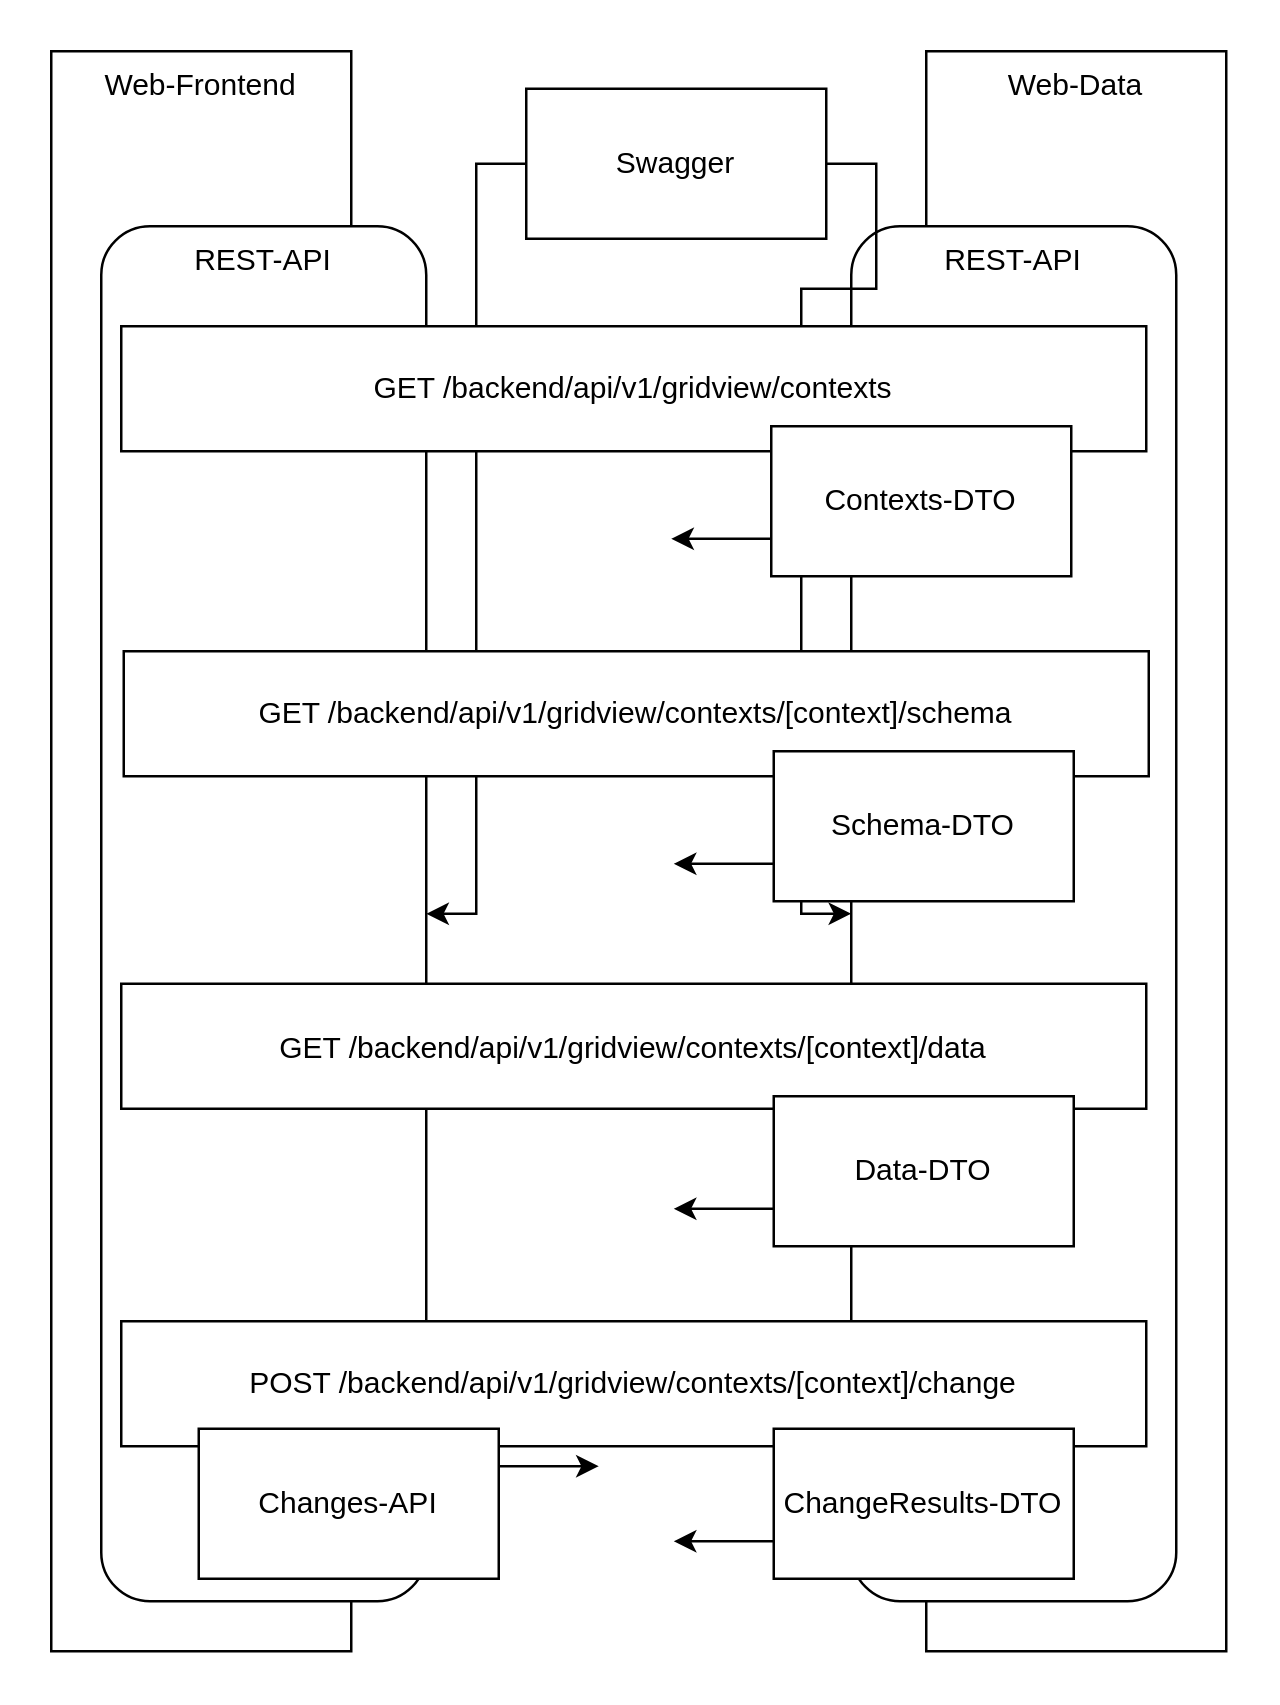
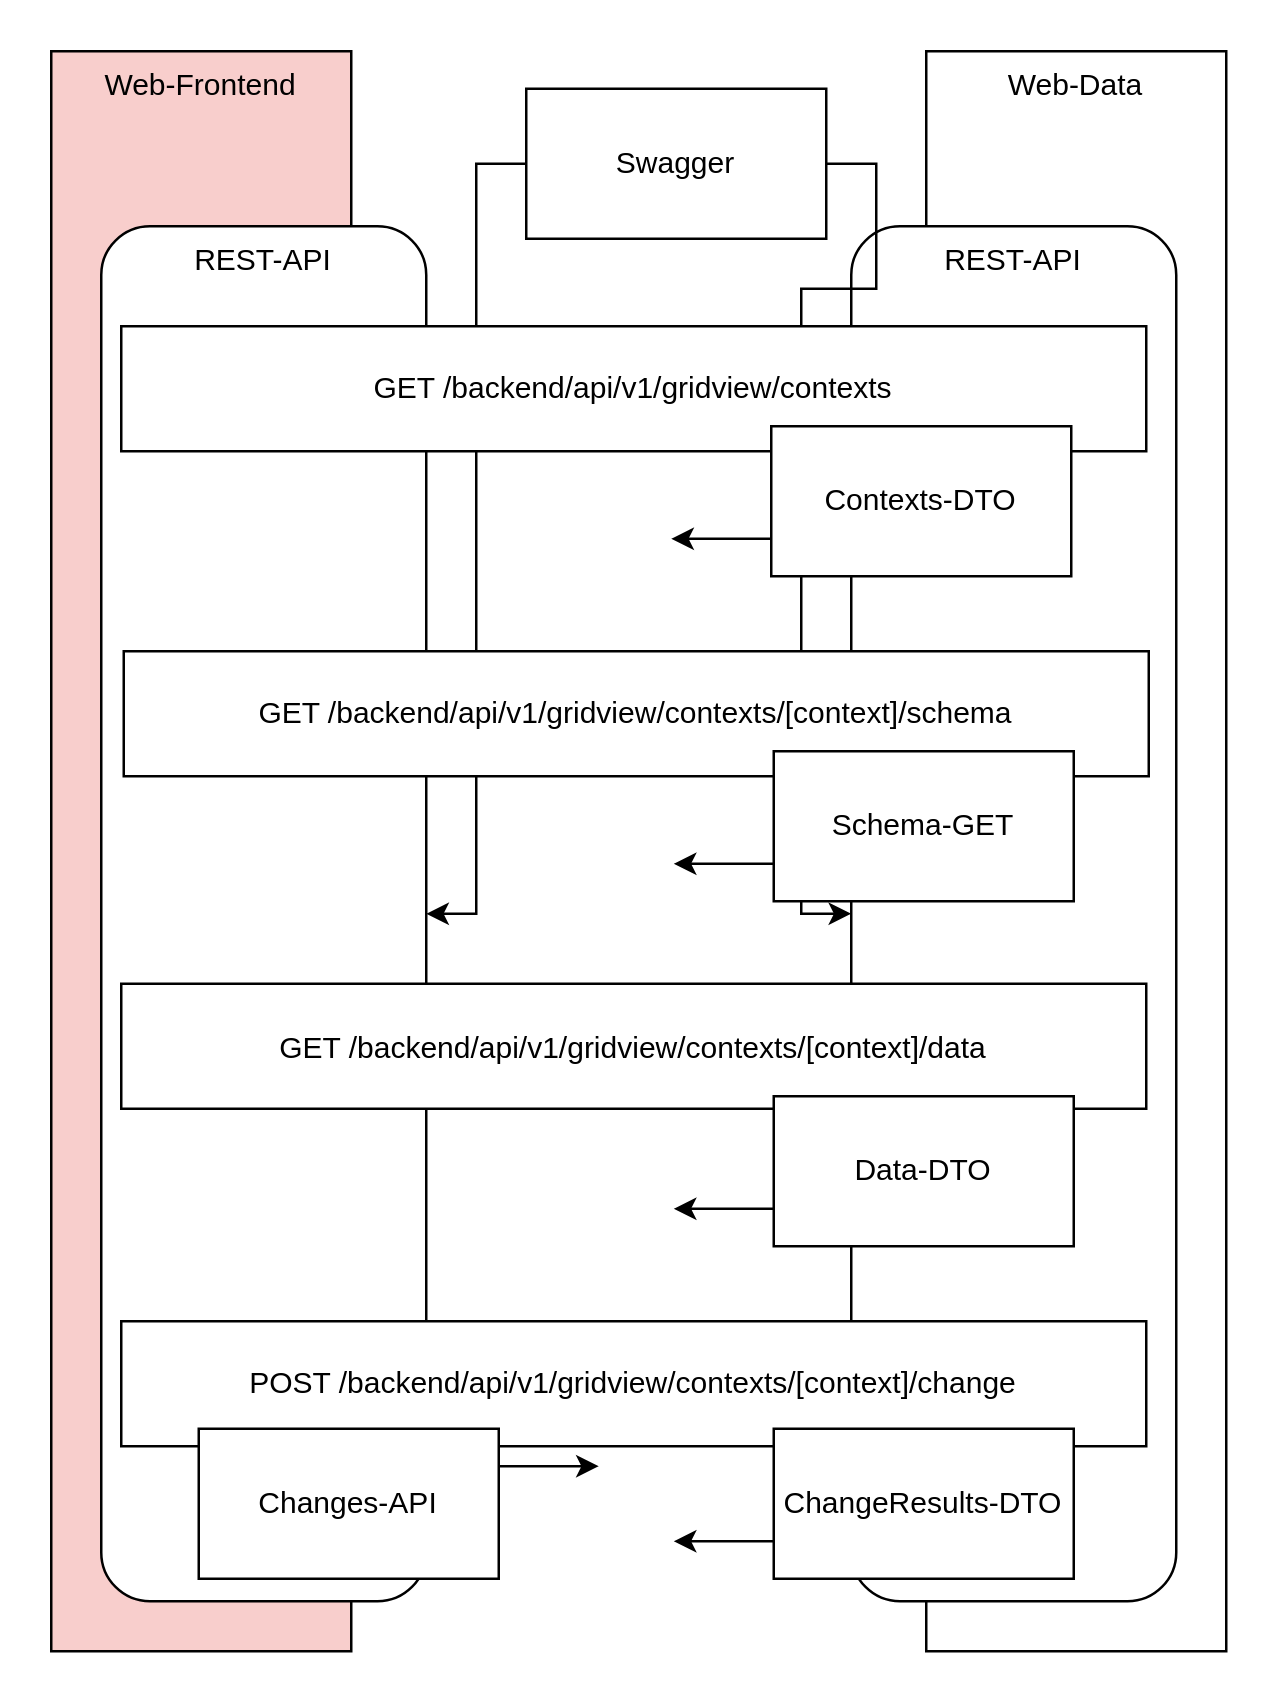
node "Web-Frontend": fillcolor #ffffff -> #f8cecc
node "Schema-DTO": label "Schema-DTO" -> "Schema-GET"
